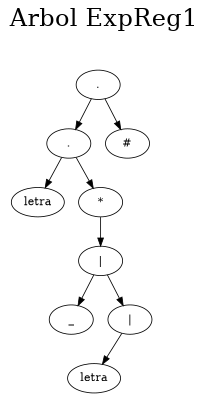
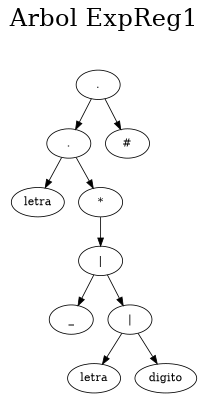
node "digito": added
